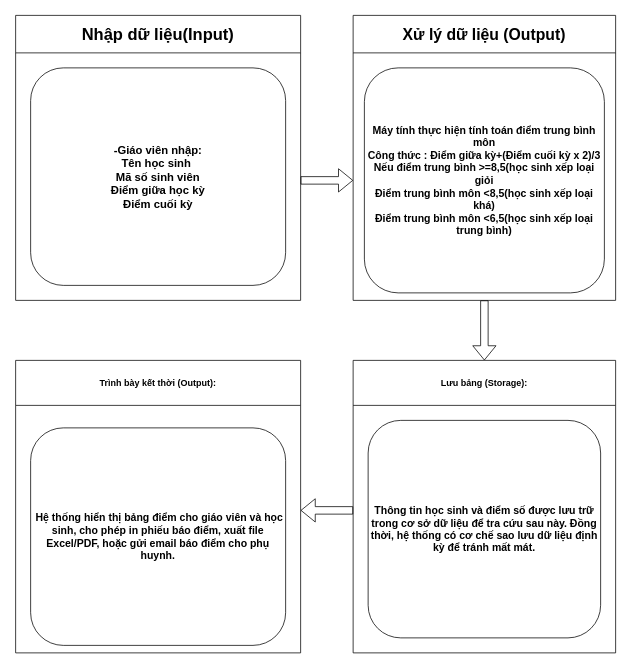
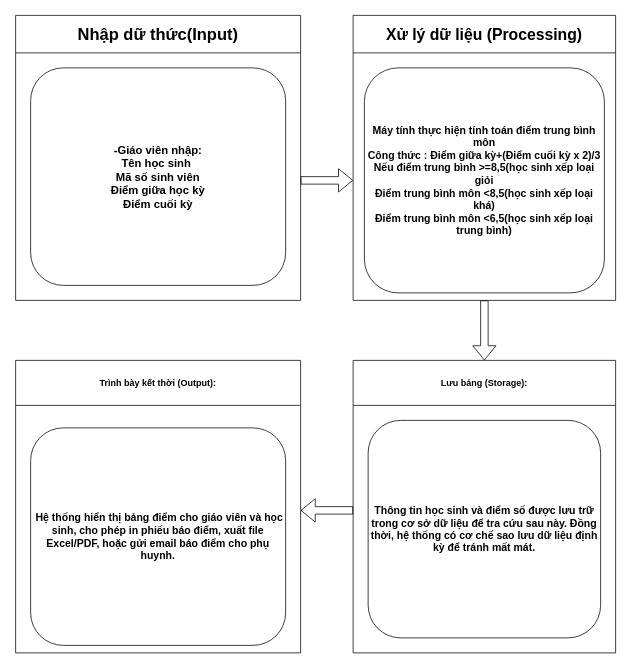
node "Nhập dữ liệu(Input)": label "Nhập dữ liệu(Input)" -> "Nhập dữ thức(Input)"
node "Xử lý dữ liệu (Output)": label "Xử lý dữ liệu (Output)" -> "Xử lý dữ liệu (Processing)"
